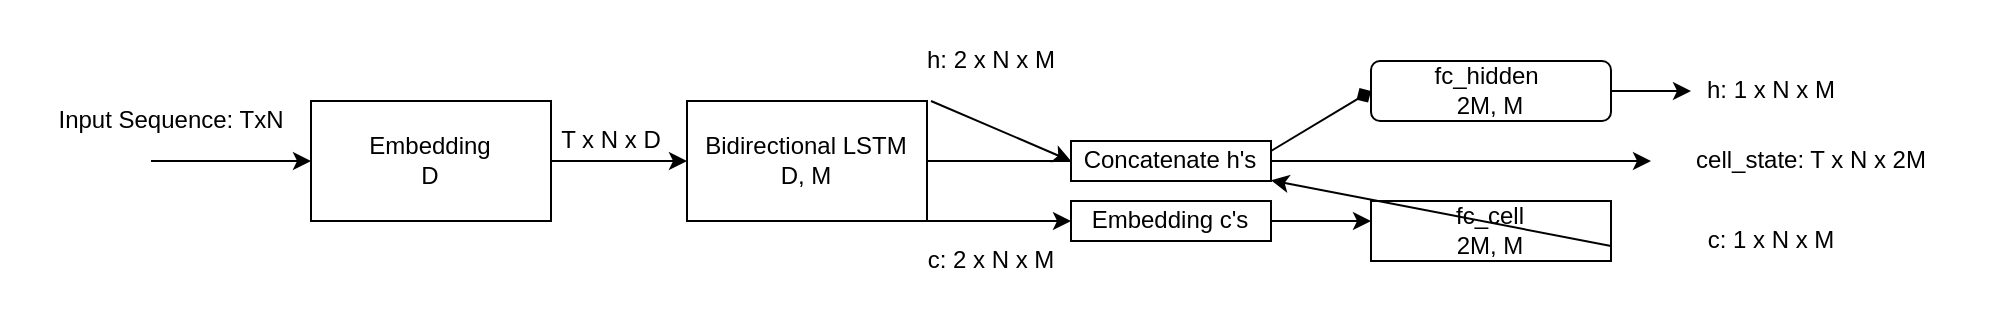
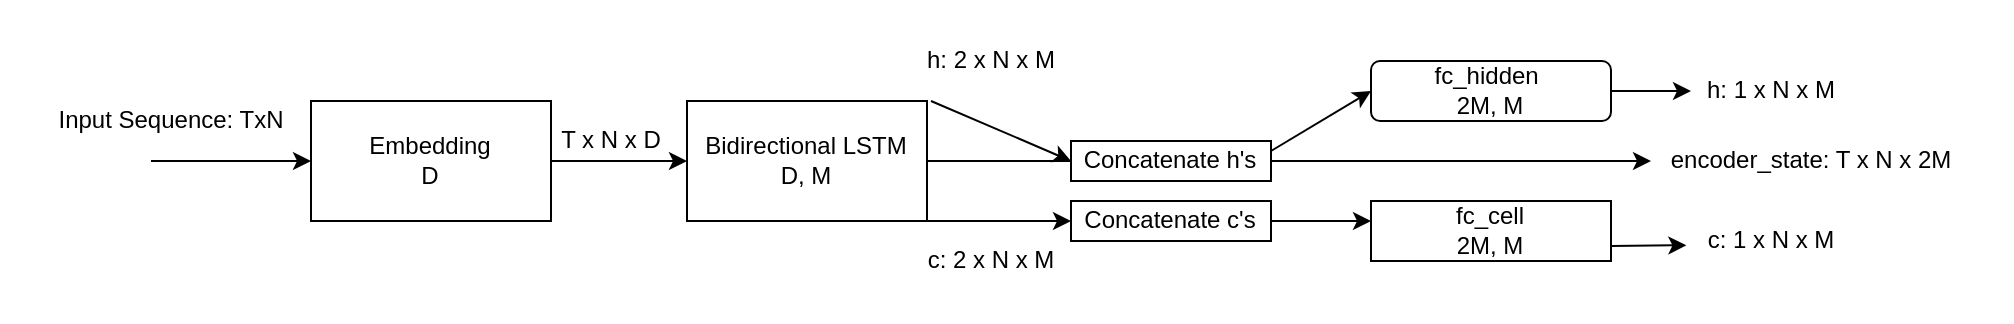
edge "Concatenate h's" -> "fc_hidden 2M, M": arrowhead diamond -> classic
node "cell_state: T x N x 2M": label "cell_state: T x N x 2M" -> "encoder_state: T x N x 2M"
edge "fc_cell 2M, M" -> "Concatenate h's": now "fc_cell 2M, M" -> "c: 1 x N x M"
node "Embedding c's": label "Embedding c's" -> "Concatenate c's"
